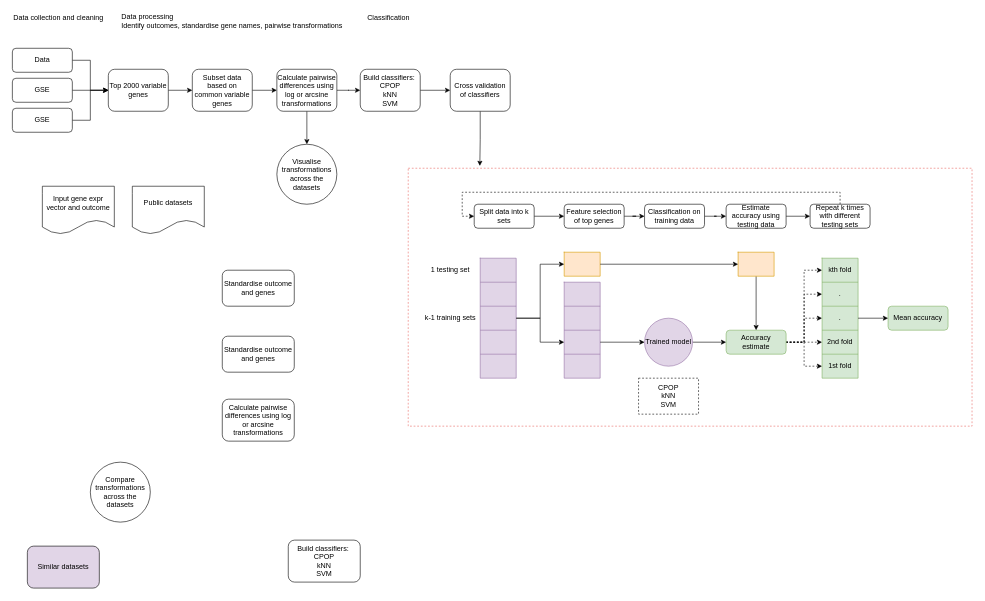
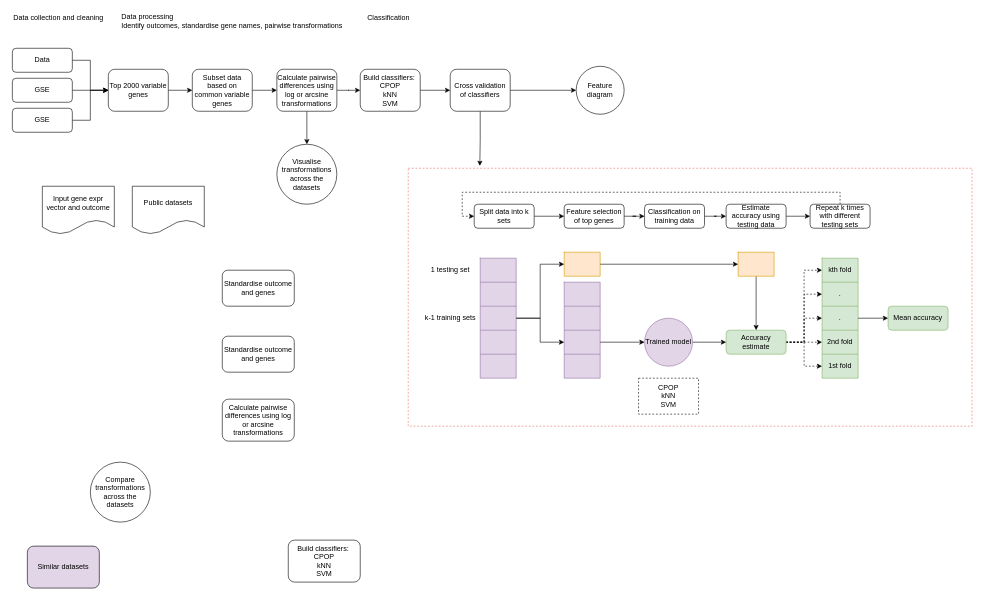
edge "Cross validation of classifiers" -> "Feature diagram": added
node "Feature diagram": added
